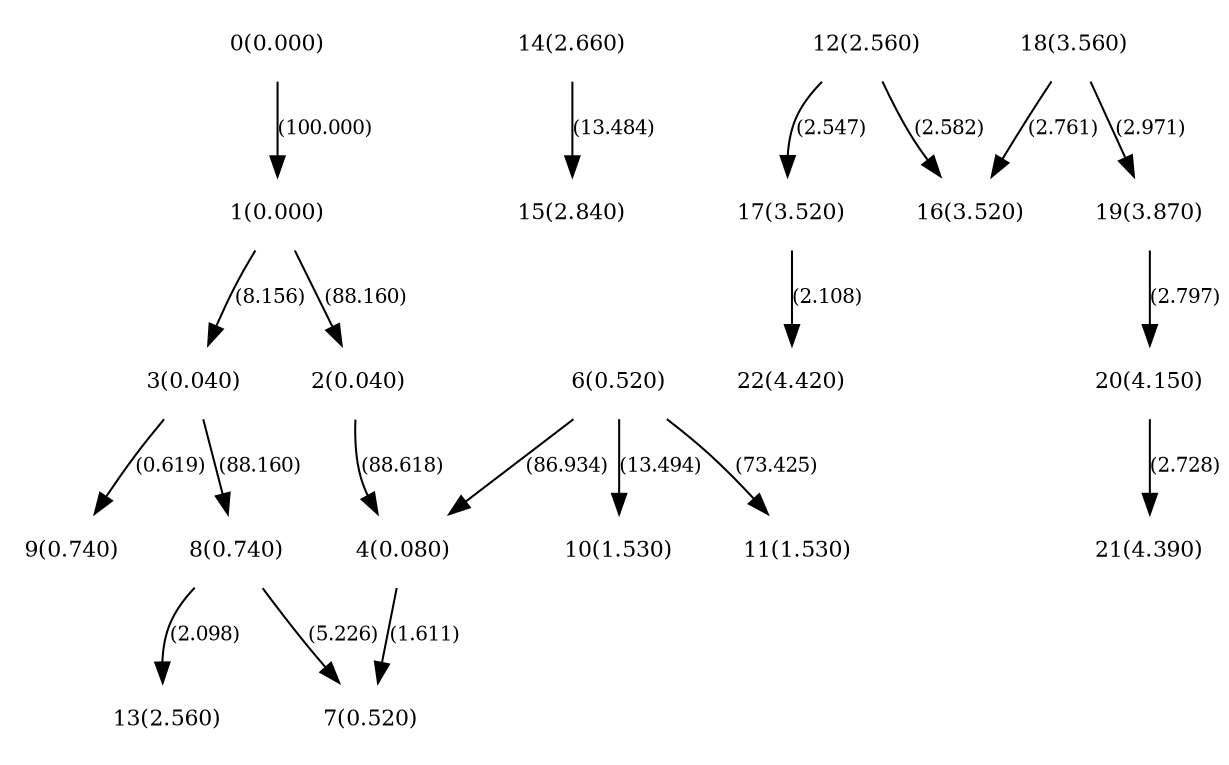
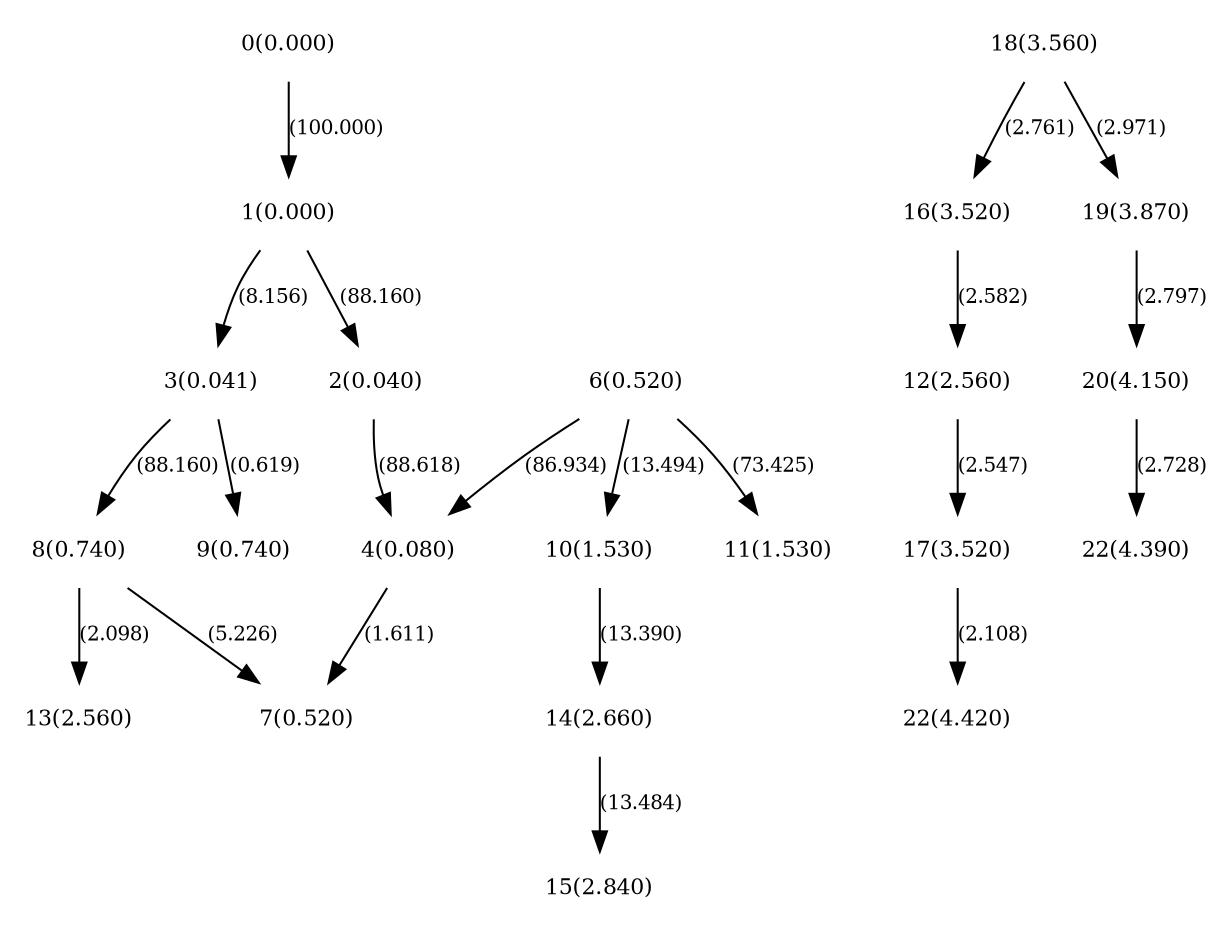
edge "12(2.560)" -> "16(3.520)": reversed
node "3(0.040)": label "3(0.040)" -> "3(0.041)"
node "21(4.390)": label "21(4.390)" -> "22(4.390)"
edge "10(1.530)" -> "14(2.660)": added, label "(13.390)"
